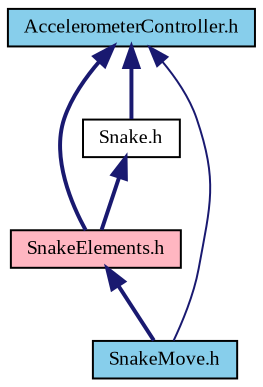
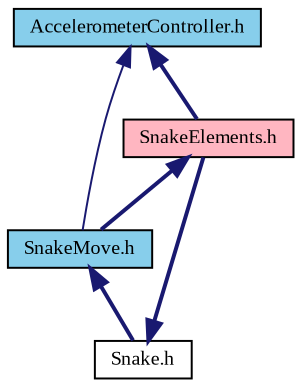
edge "Snake.h" -> "AccelerometerController.h": now "Snake.h" -> "SnakeMove.h"
